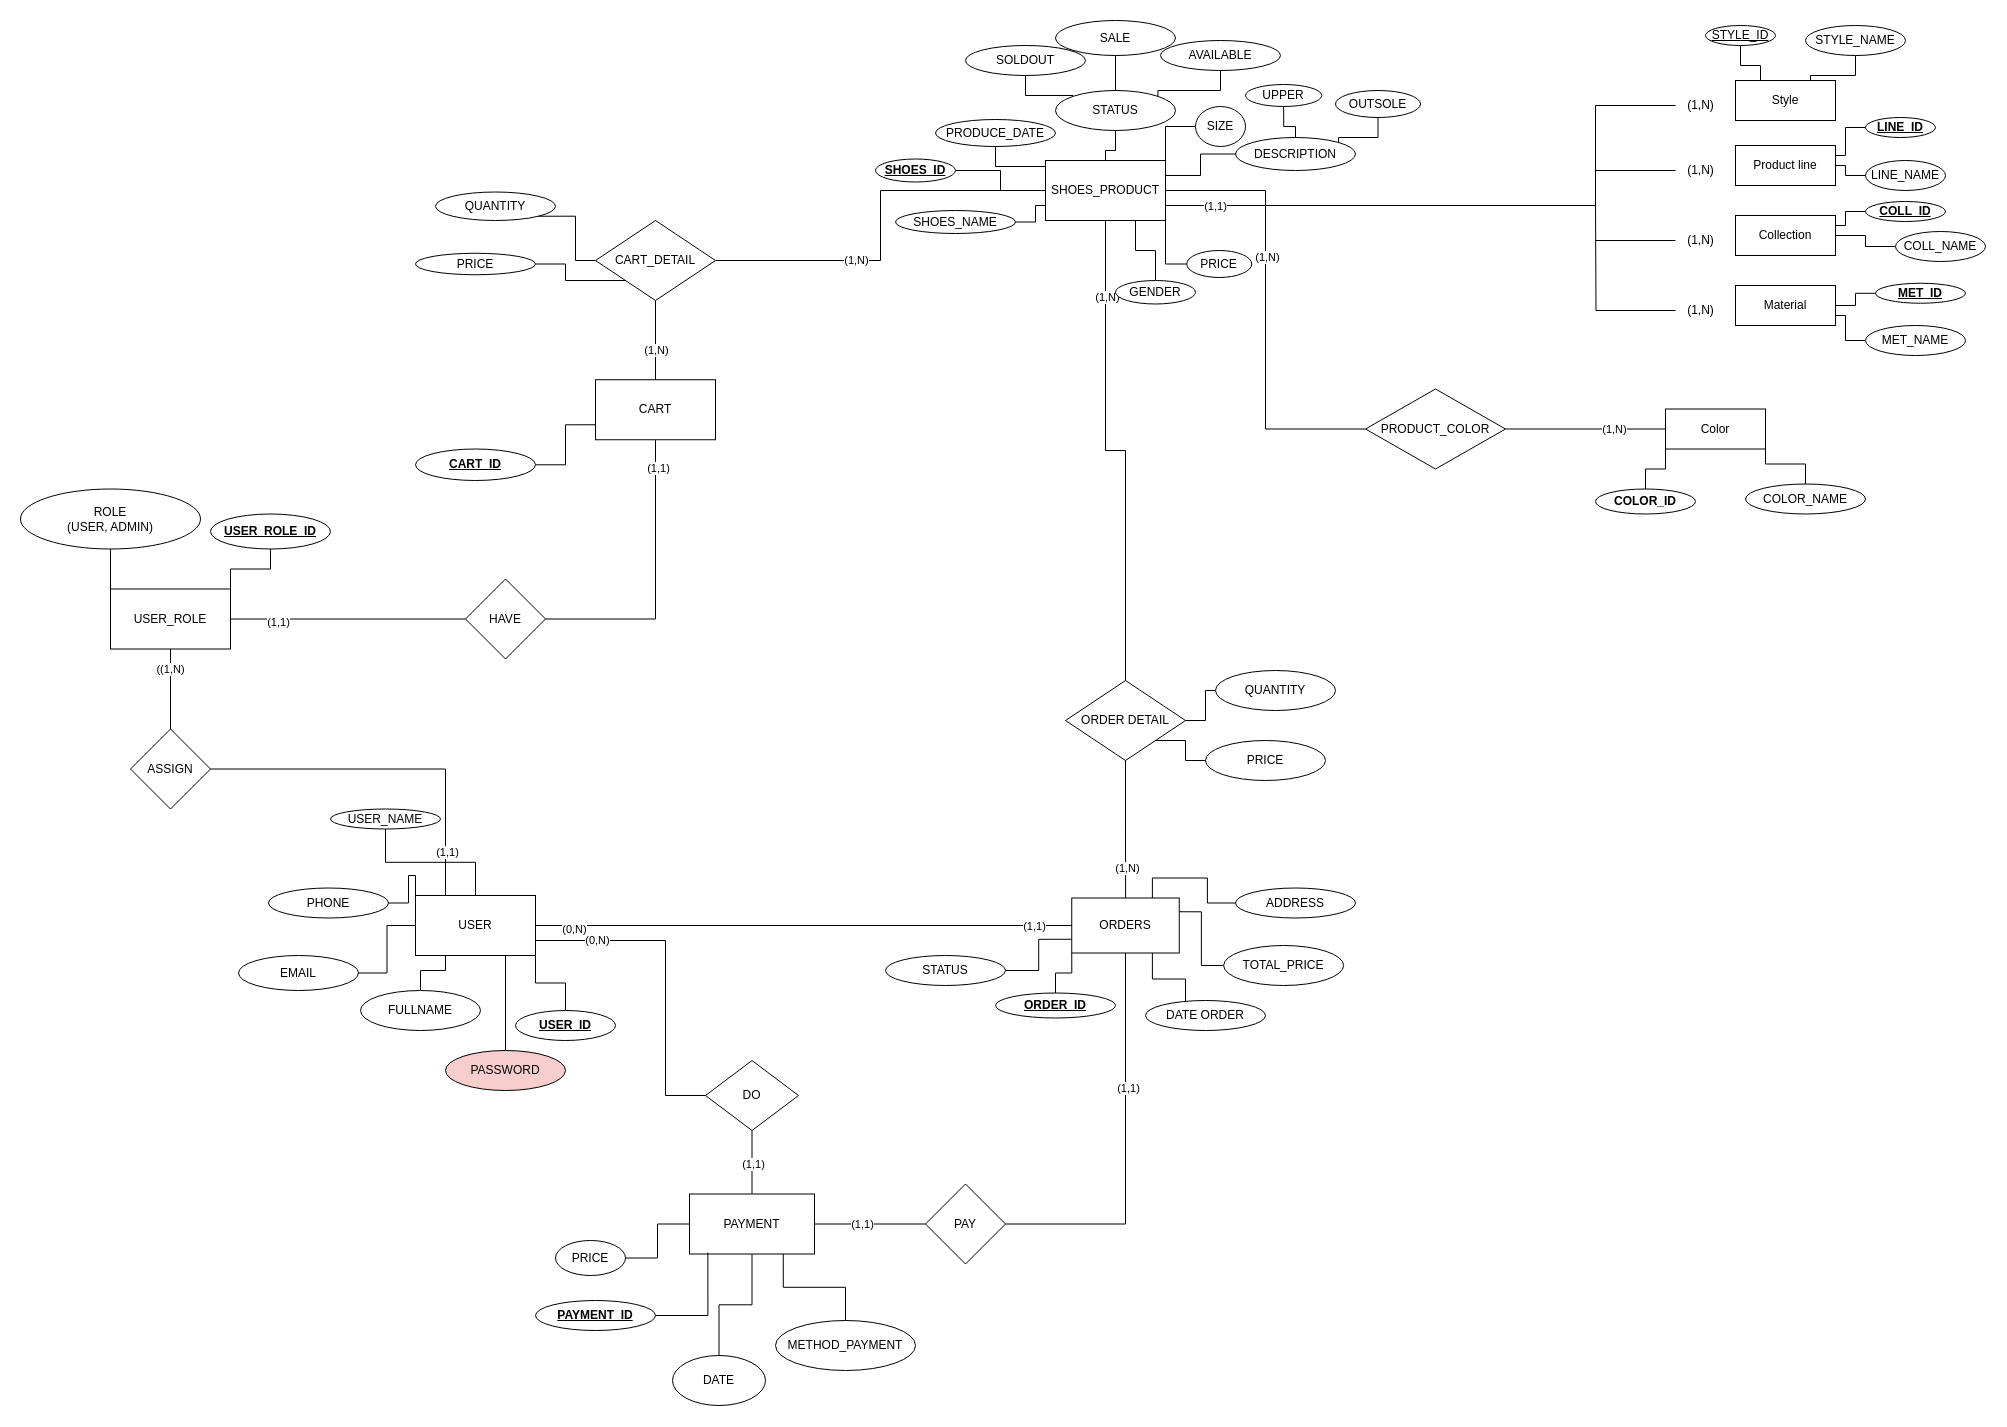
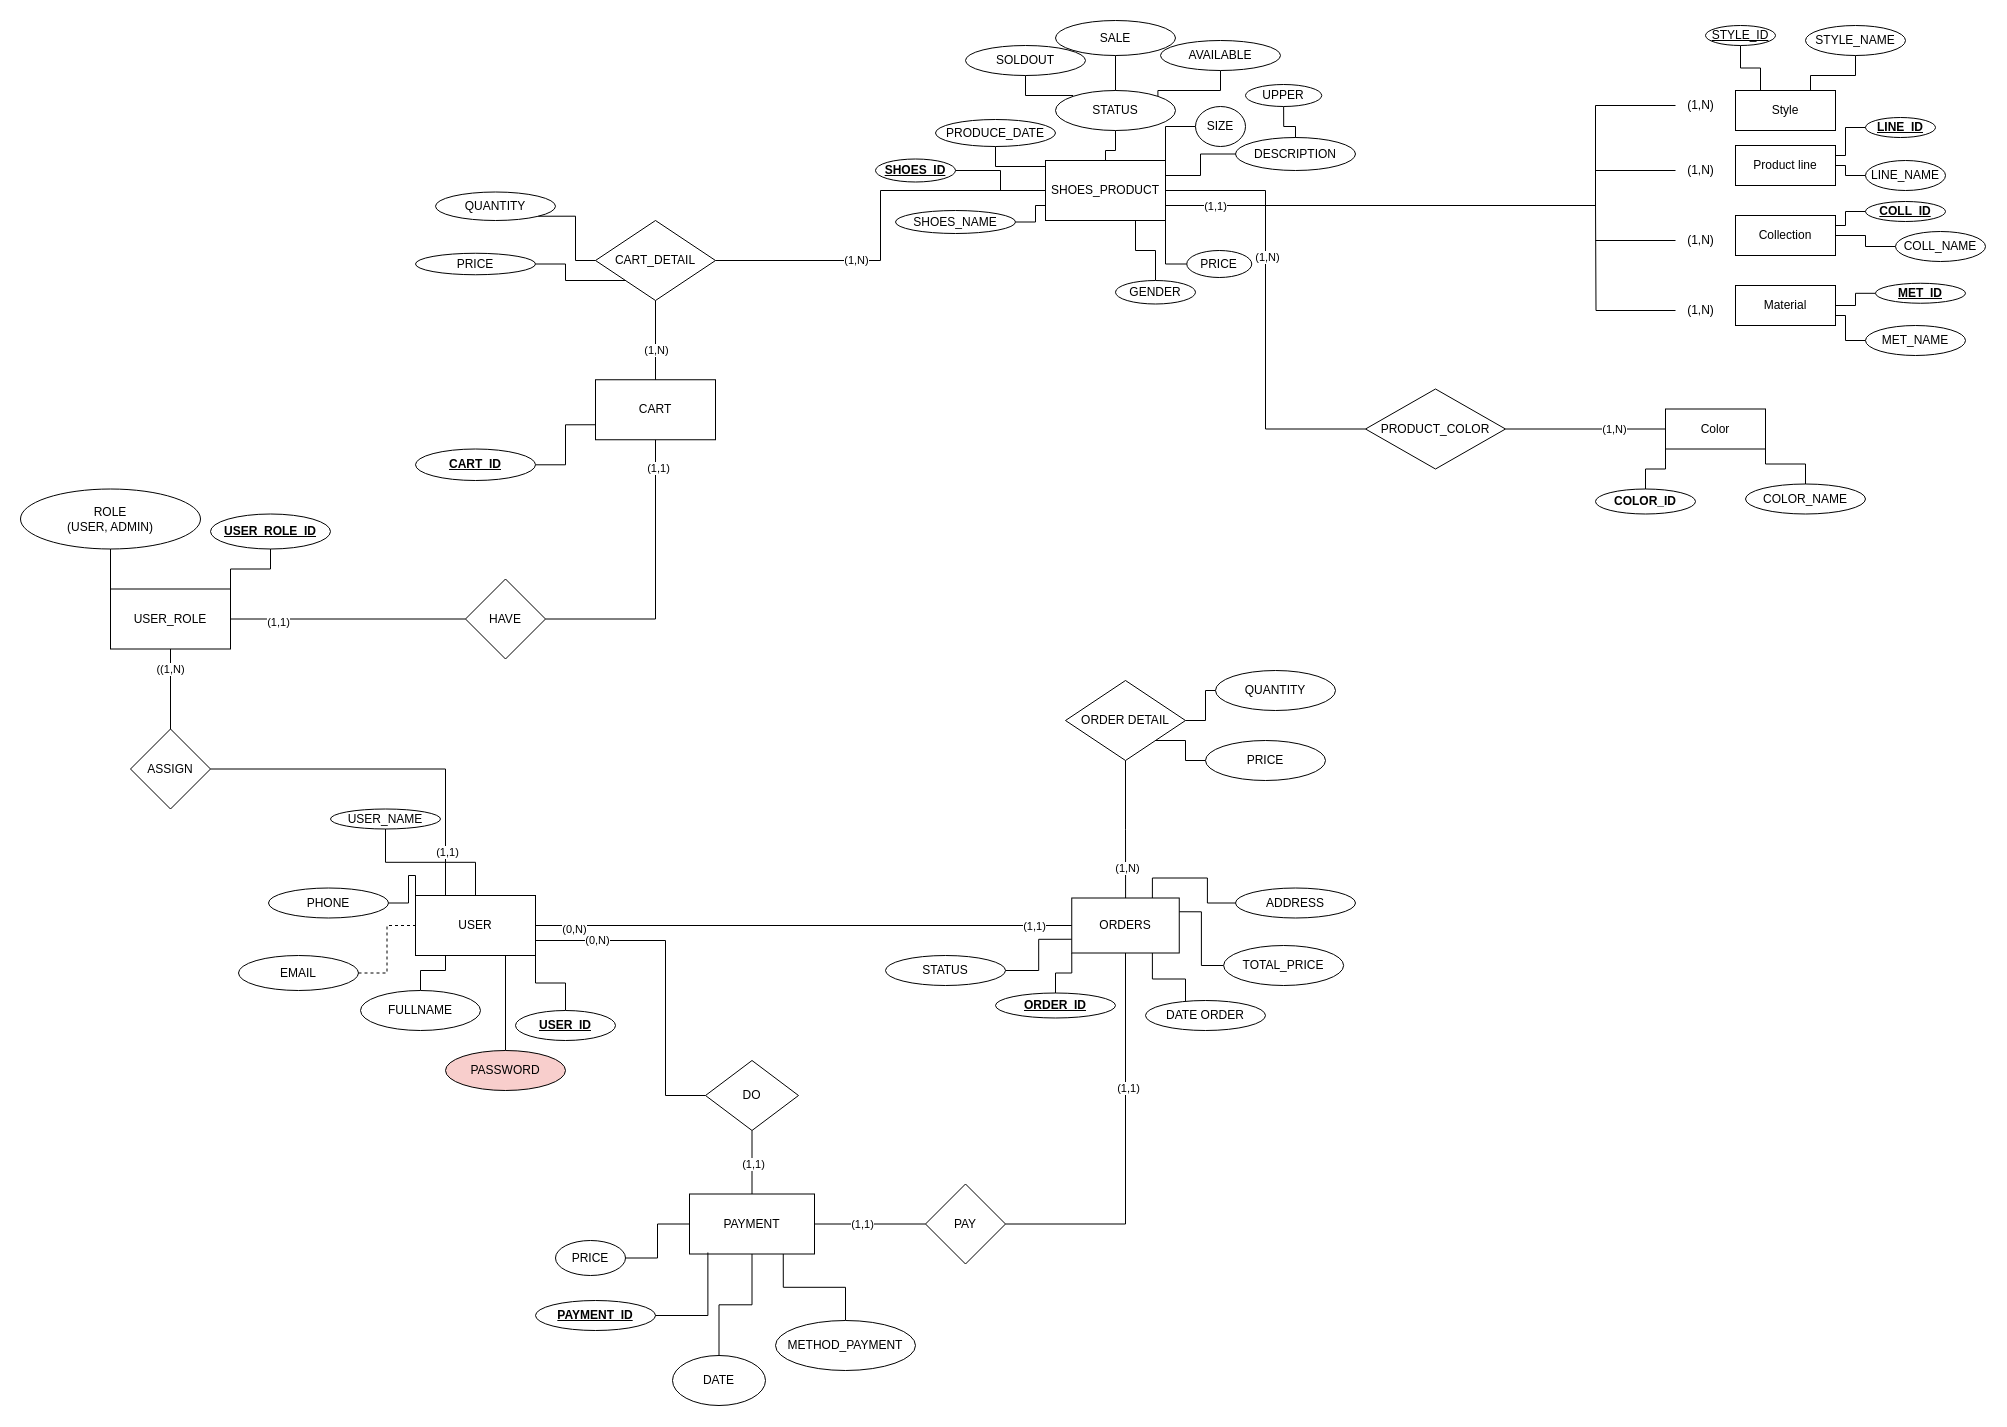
node "Style": moved (1786, 101) -> (1786, 111)
node "OUTSOLE": removed
edge "OUTSOLE" -- "DESCRIPTION": removed
edge "SHOES_PRODUCT" -- "ORDER DETAIL": removed, label "(1,N)"
edge "USER" -- "EMAIL": style solid -> dashed
